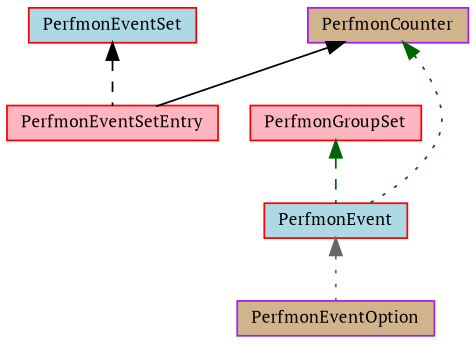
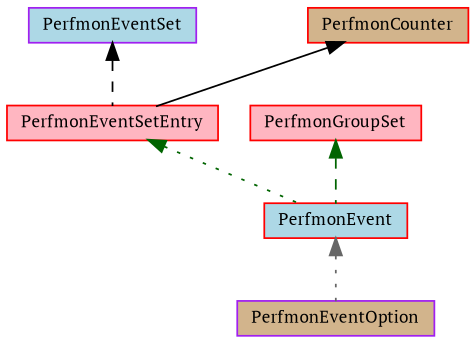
node "PerfmonEventSet": color red -> purple
node "PerfmonCounter": color purple -> red
edge "PerfmonEvent" -> "PerfmonCounter": now "PerfmonEvent" -> "PerfmonEventSetEntry"
